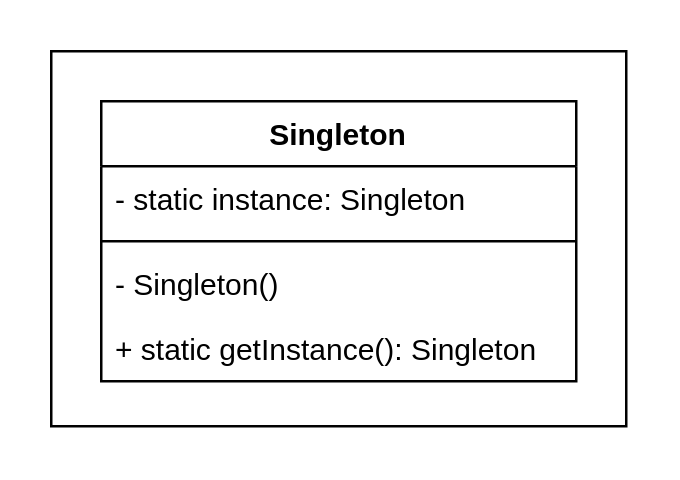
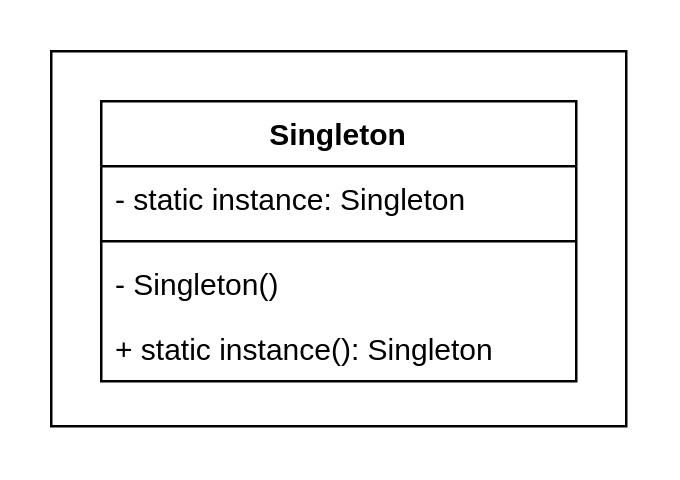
node "+ static getInstance(): Singleton": label "+ static getInstance(): Singleton" -> "+ static instance(): Singleton"
